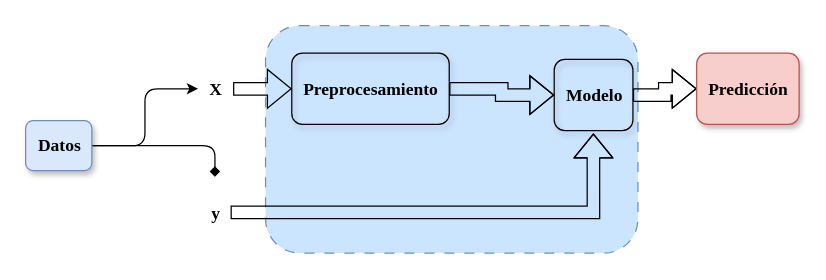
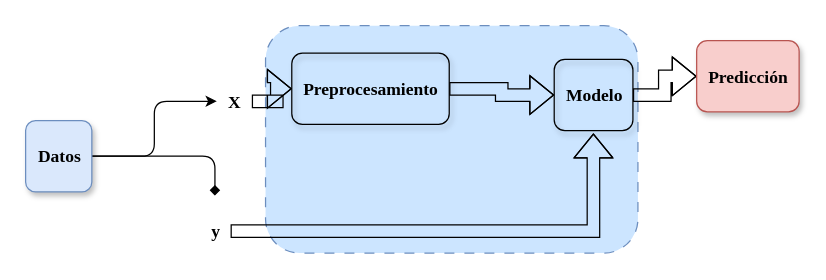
node "X": moved (216, 89) -> (234, 101)
node "Predicción": moved (748, 89) -> (748, 76)
node "Datos": size 66x50 -> 66x71
node "y": moved (215, 213) -> (215, 231)
